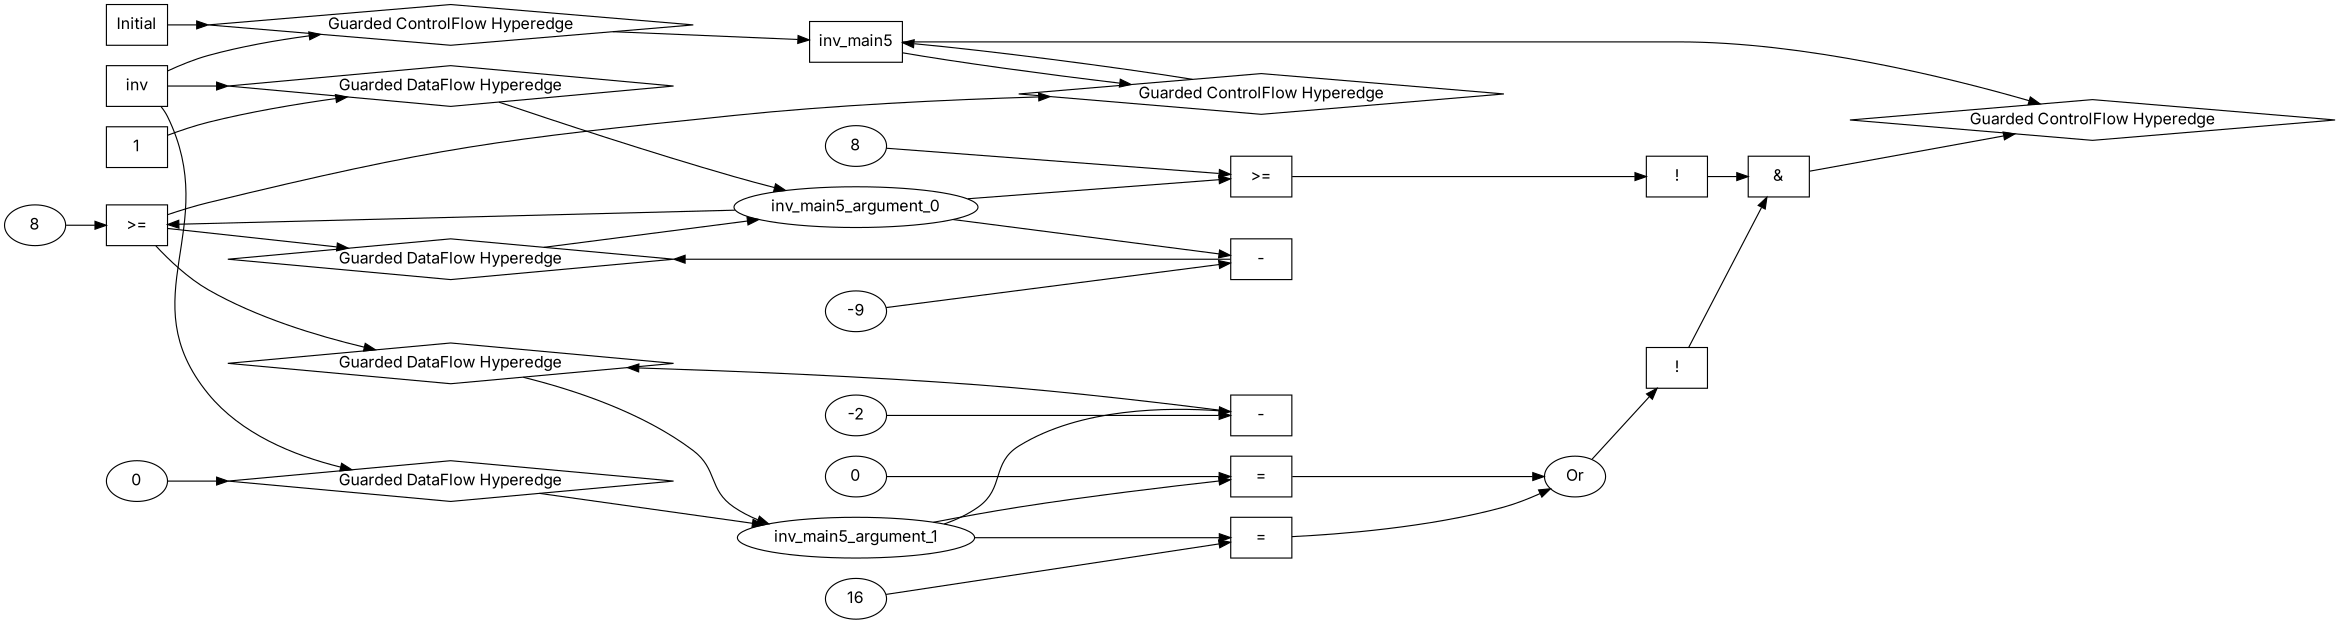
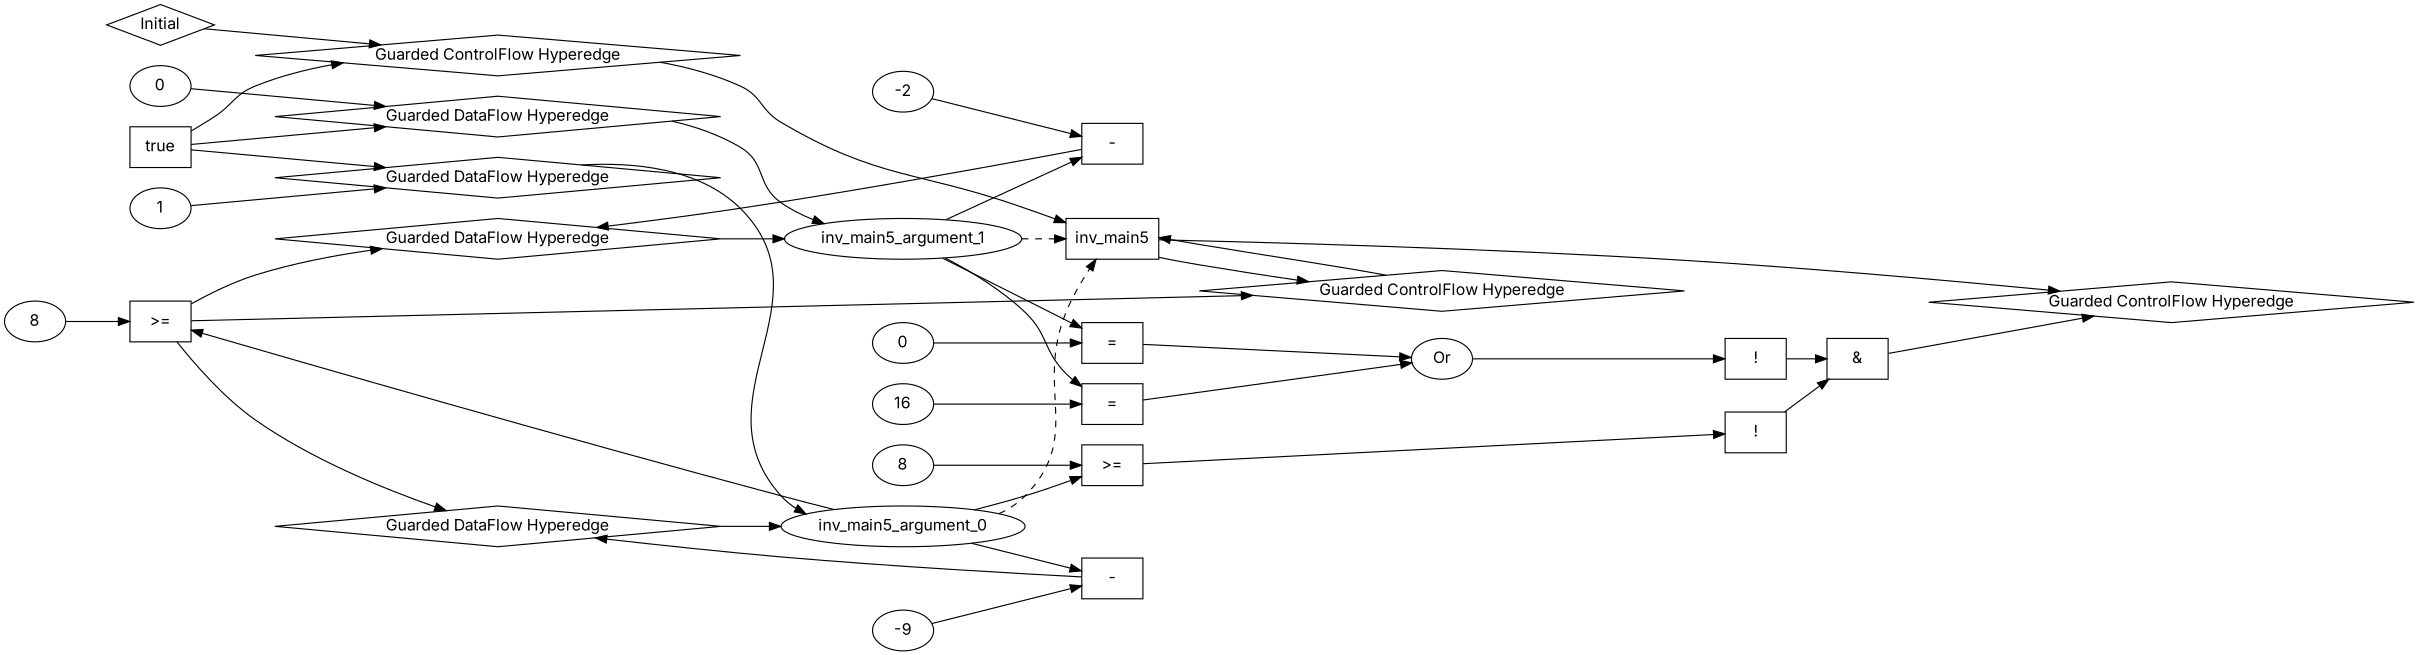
node "Initial": shape box -> diamond
node "inv": label "inv" -> "true"
node "1": shape box -> ellipse
edge "inv_main5_argument_1" -> "inv_main5": added
edge "inv_main5_argument_0" -> "inv_main5": added
